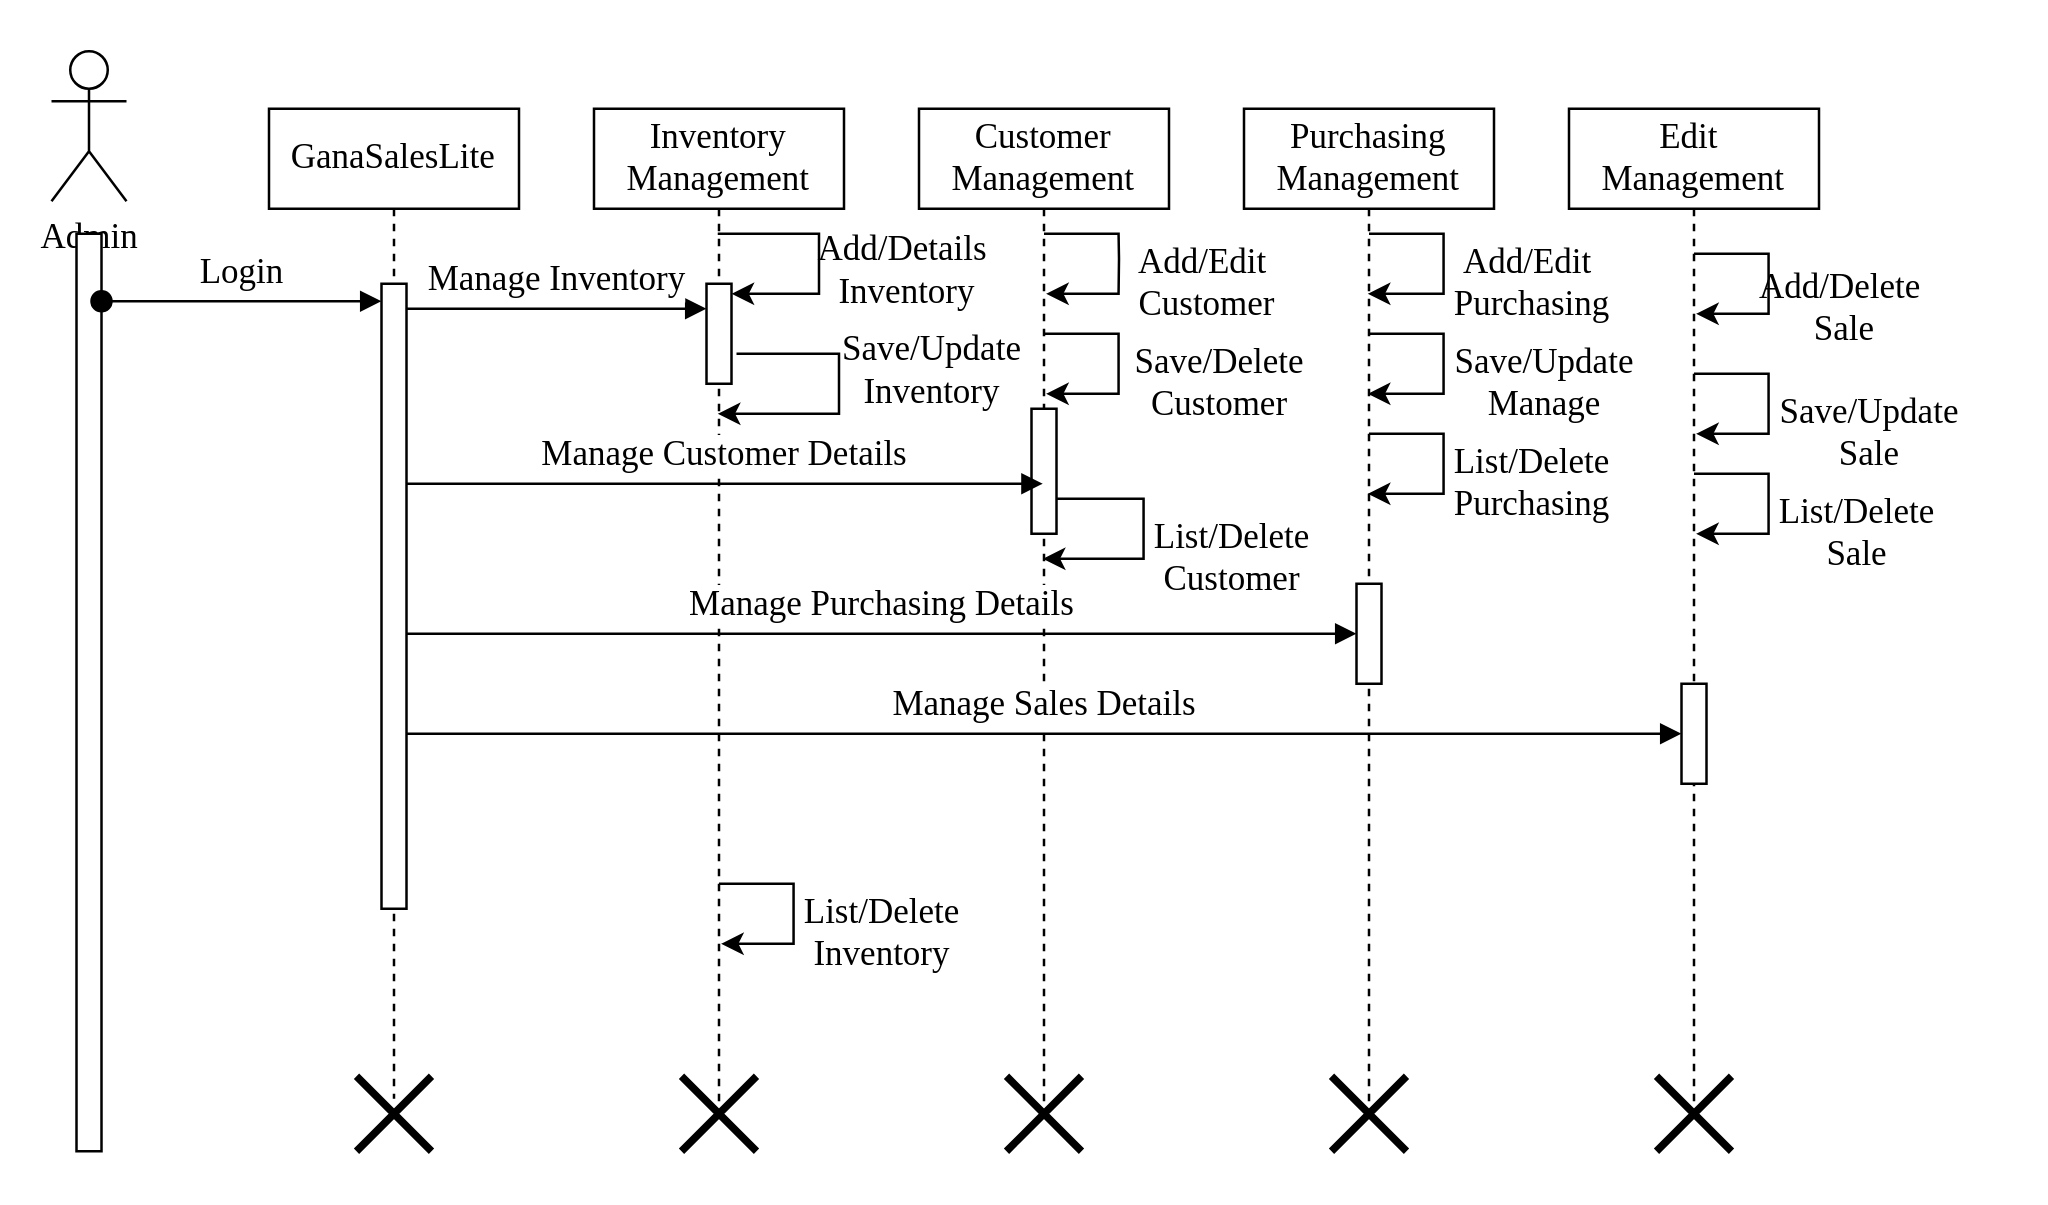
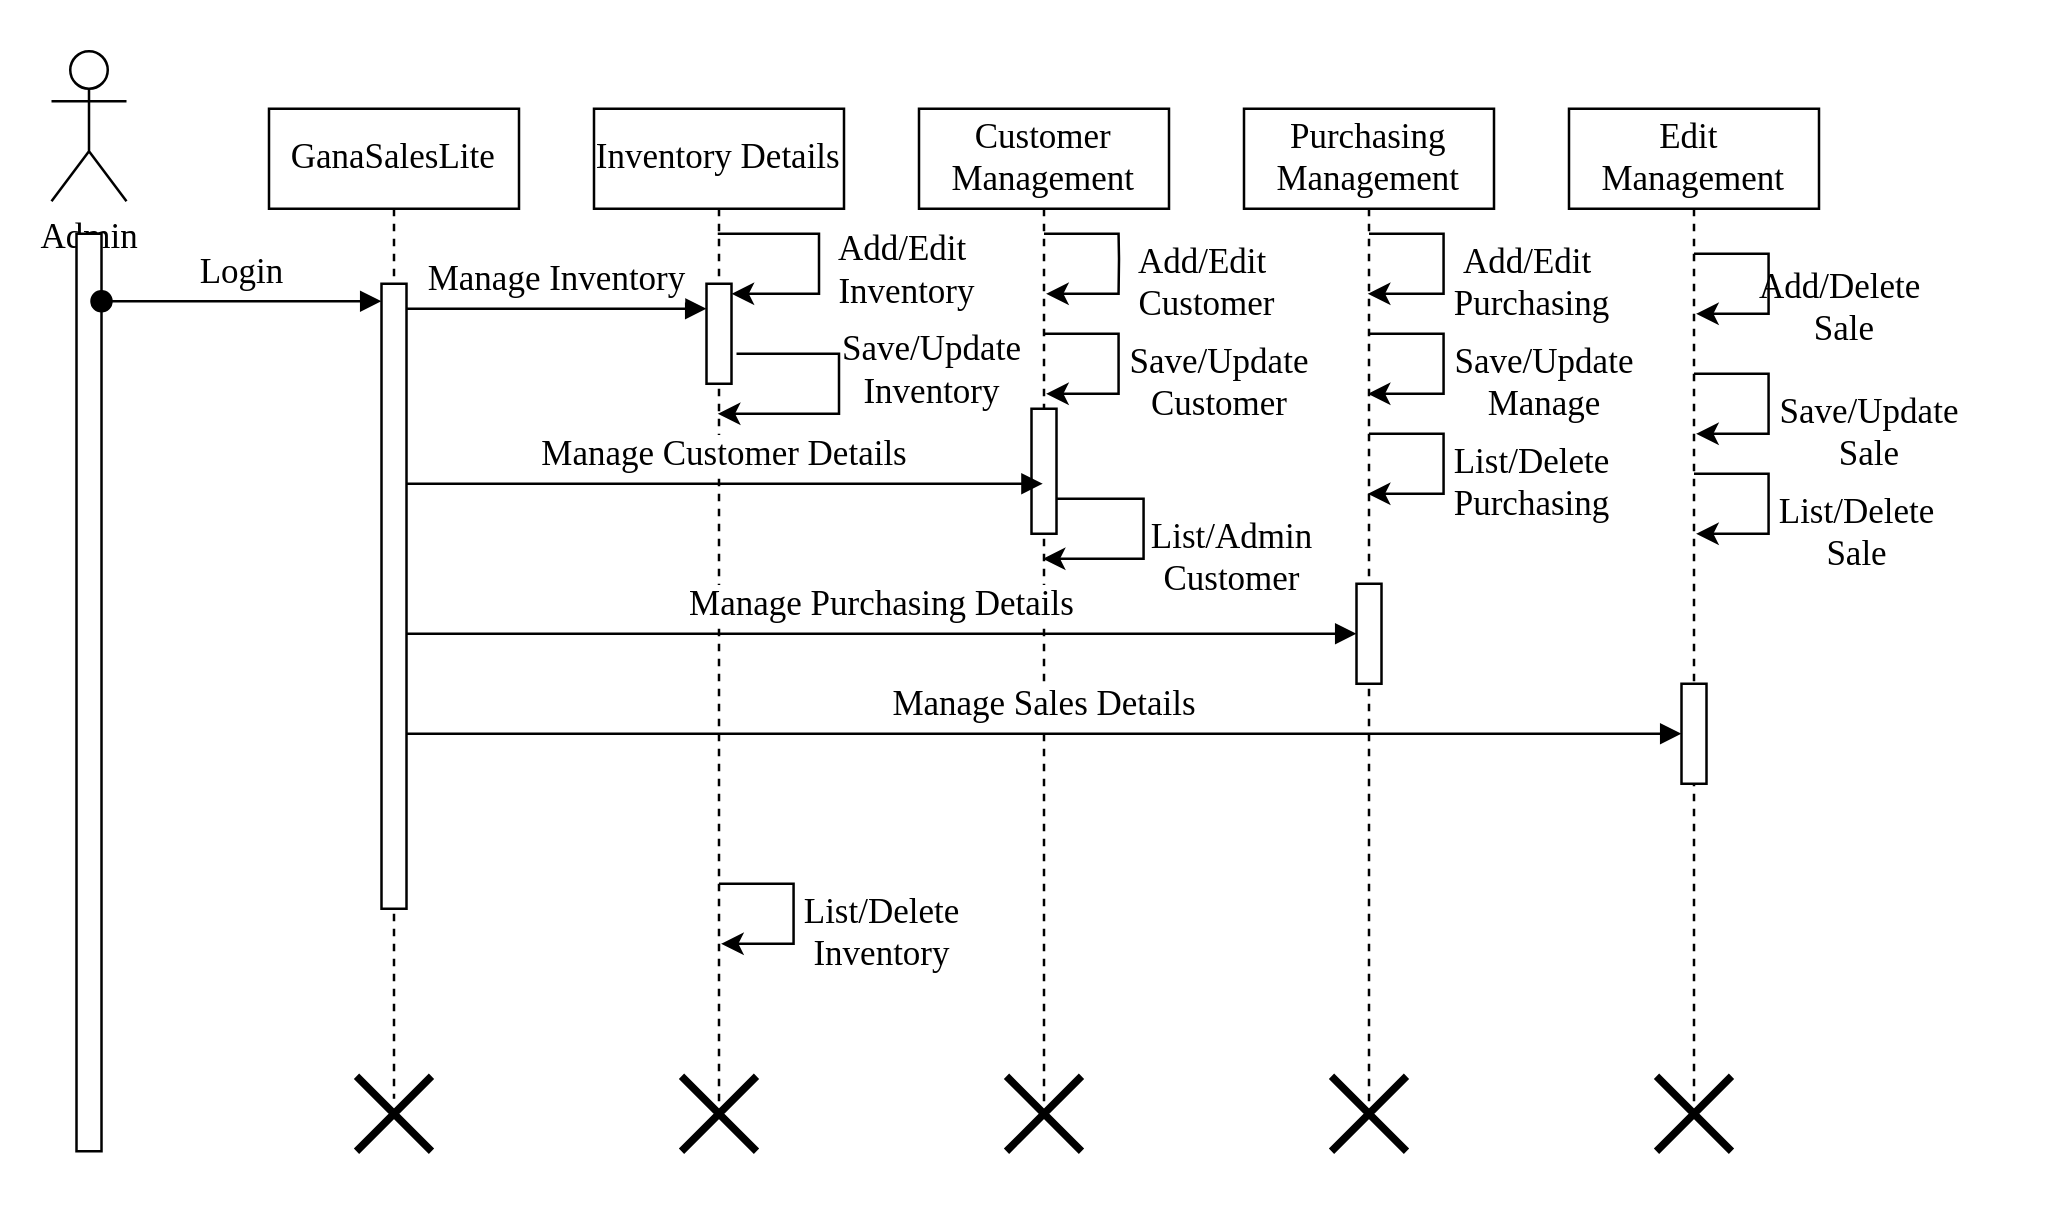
node "Inventory Management": label "Inventory Management" -> "Inventory Details"
node "Add/Details Inventory": label "Add/Details Inventory" -> "Add/Edit Inventory"
node "Save/Delete Customer": label "Save/Delete Customer" -> "Save/Update Customer"
node "List/Delete Customer": label "List/Delete Customer" -> "List/Admin Customer"
